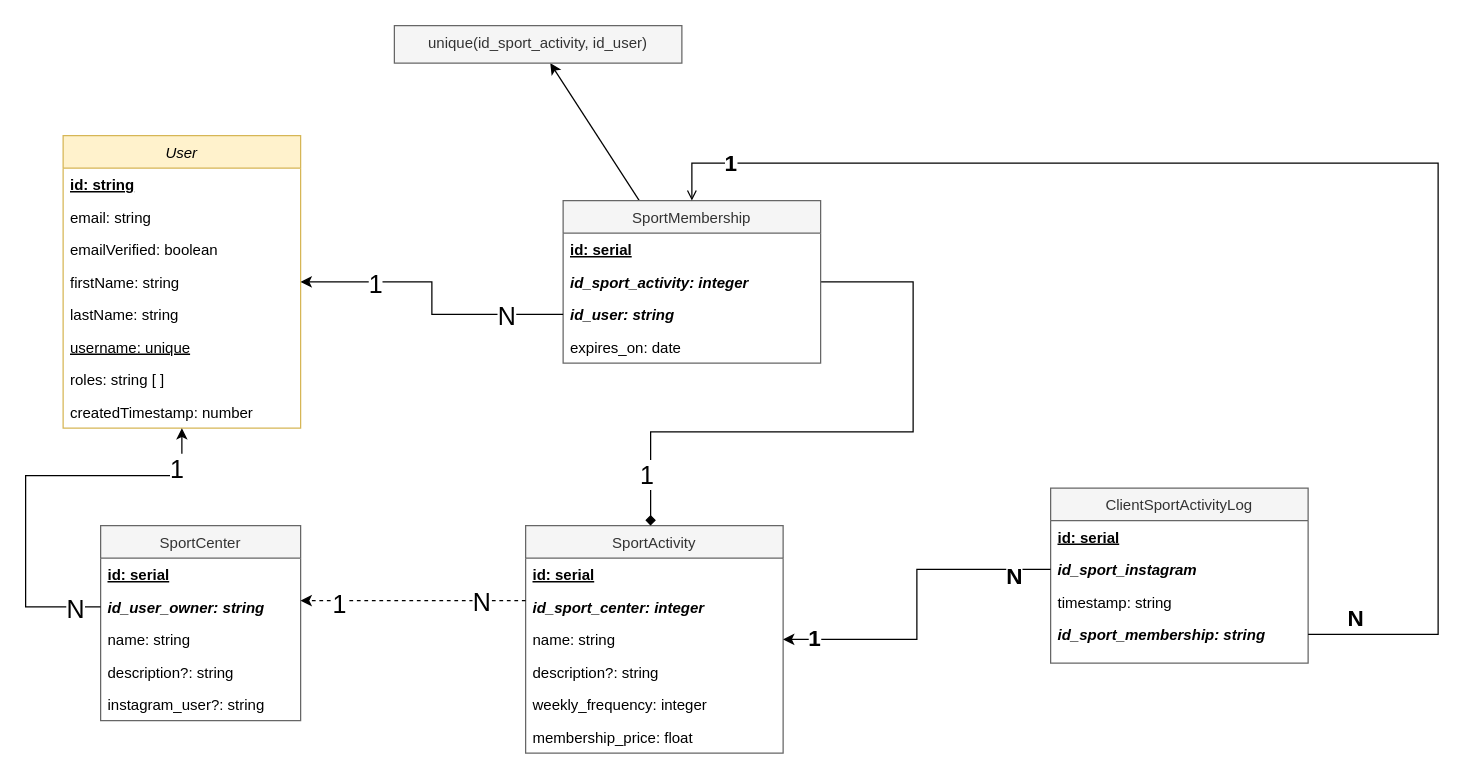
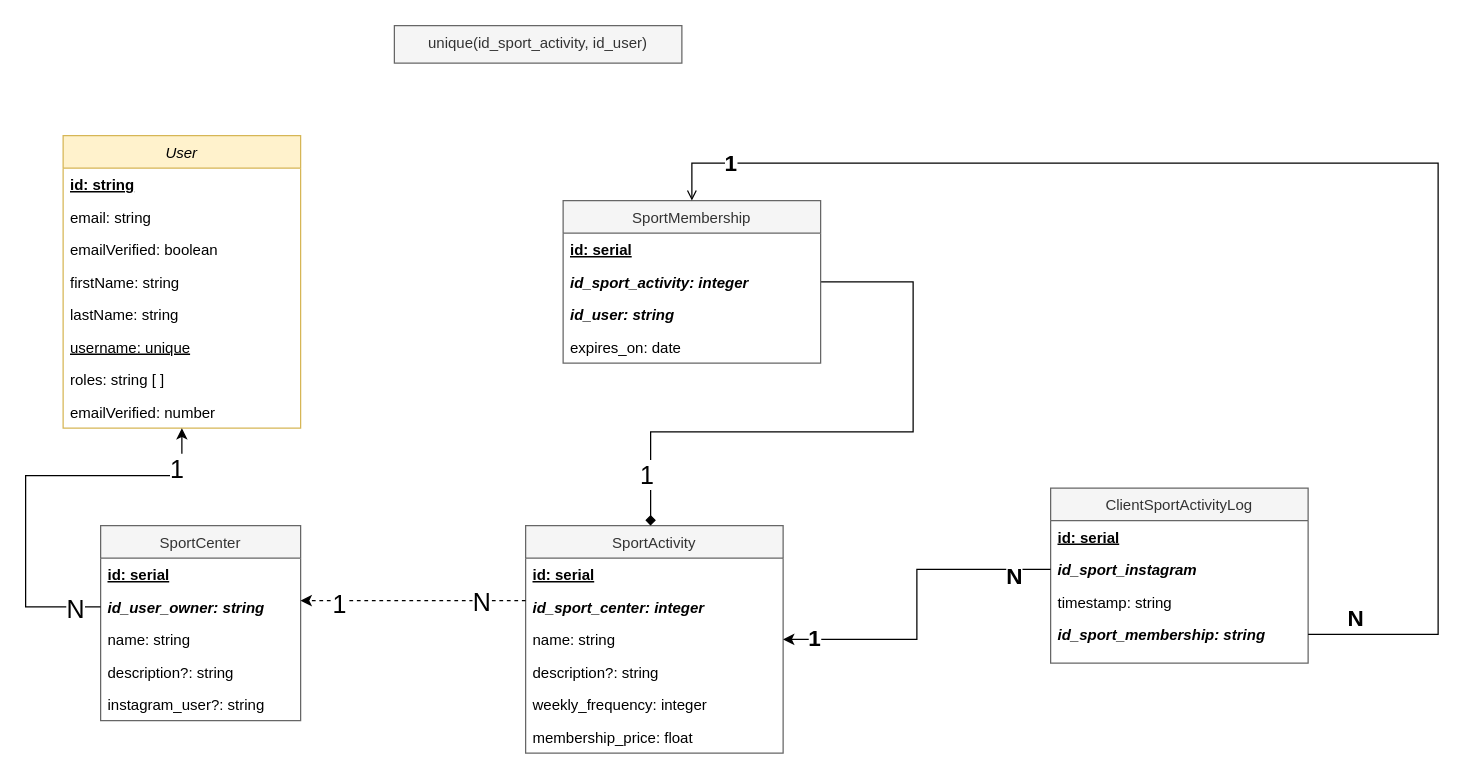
edge "SportMembership" -> "unique(id_sport_activity, id_user)": removed
edge "id_user: string" -> "User": removed, labels "N", "1"
node "createdTimestamp: number": label "createdTimestamp: number" -> "emailVerified: number"
